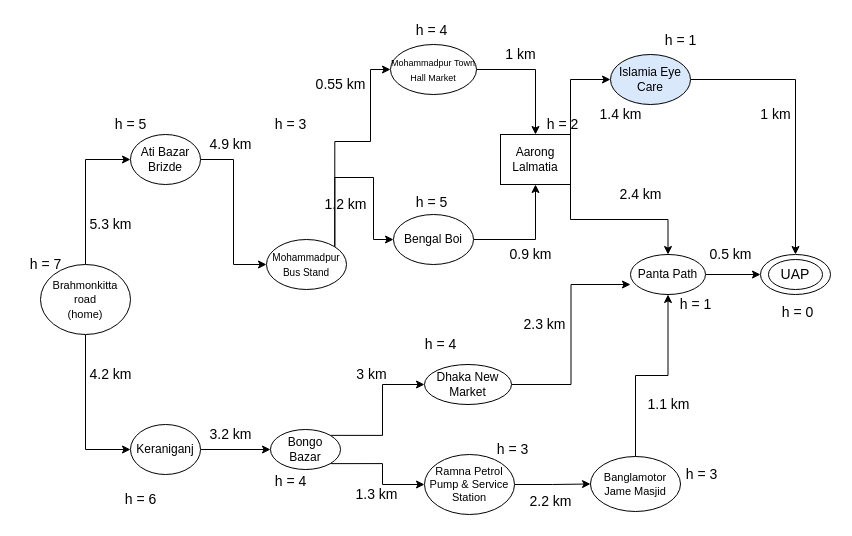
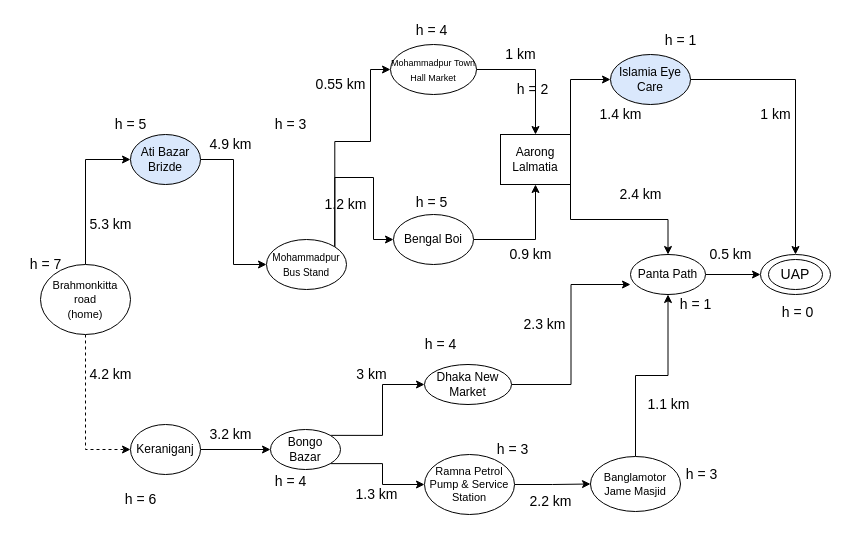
node "h = 2": moved (563, 125) -> (533, 90)
node "Ati Bazar Brizde": fillcolor #ffffff -> #dae8fc
edge "Brahmonkitta road (home)" -> "Keraniganj": style solid -> dashed
